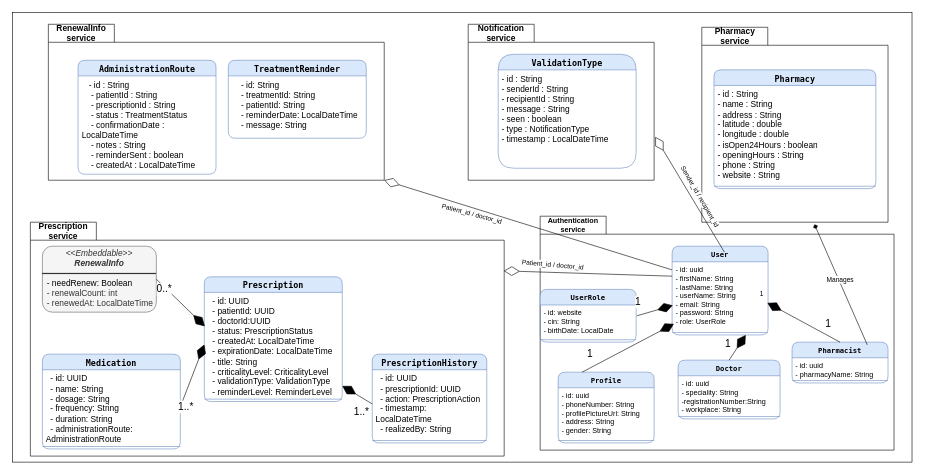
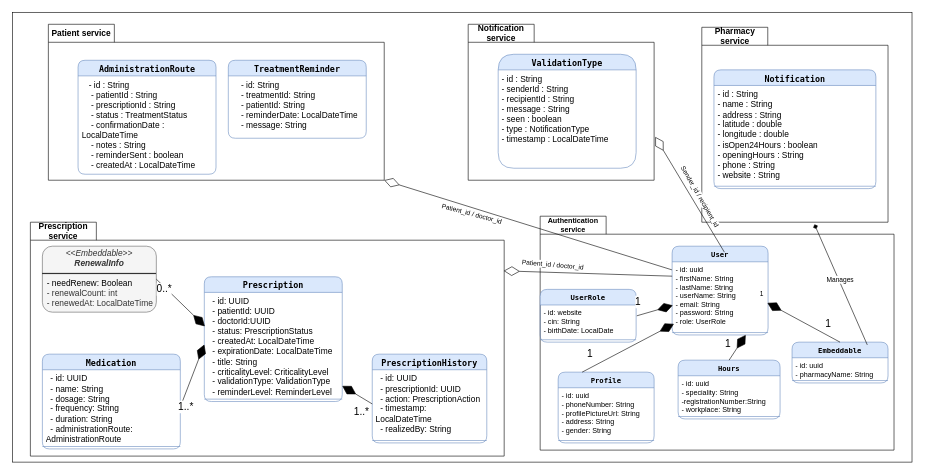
node "RenewalInfo service": label "RenewalInfo service" -> "Patient service"
node "Pharmacy": label "Pharmacy" -> "Notification"
node "Pharmacist": label "Pharmacist" -> "Embeddable"
node "Doctor": label "Doctor" -> "Hours"
